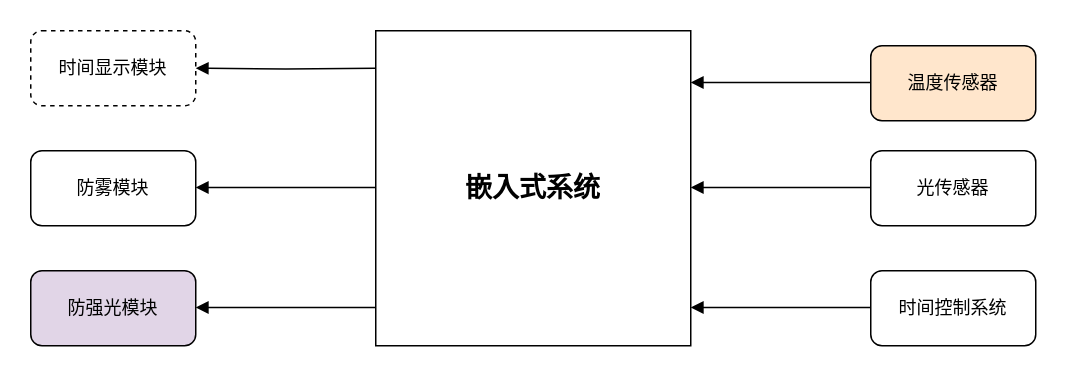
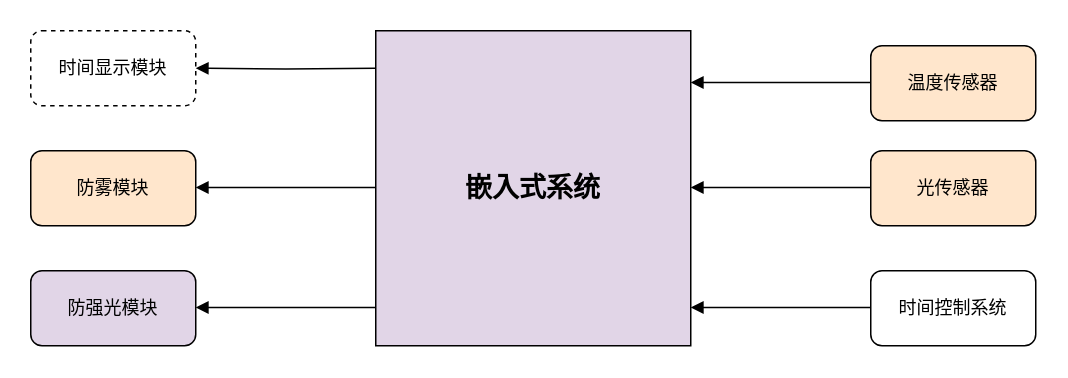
node "防雾模块": fillcolor #ffffff -> #ffe6cc
node "嵌入式系统": fillcolor #ffffff -> #e1d5e7
node "光传感器": fillcolor #ffffff -> #ffe6cc
